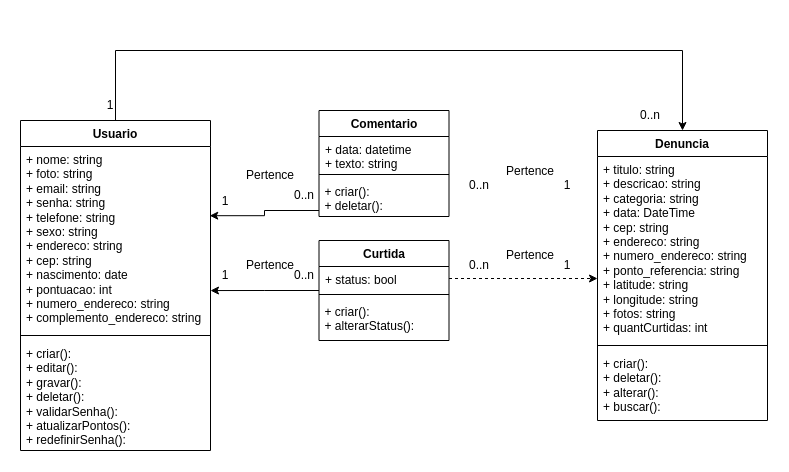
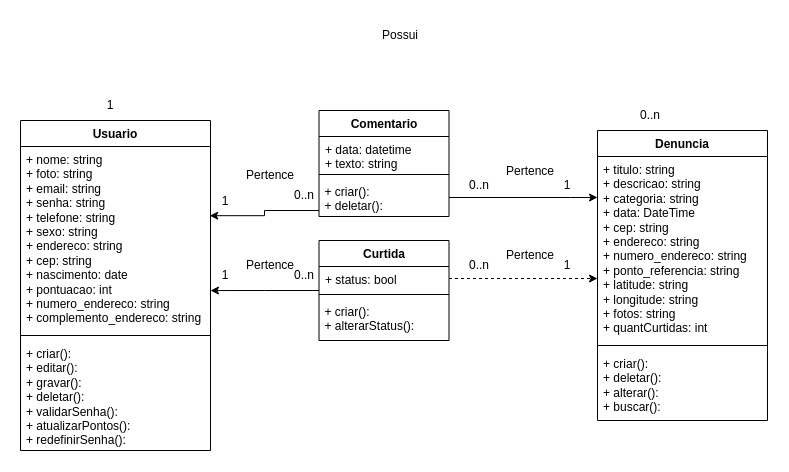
node "Possui": added
edge "Usuario" -> "Denuncia": removed
edge "+ criar(): + deletar():" -> "Denuncia": added
